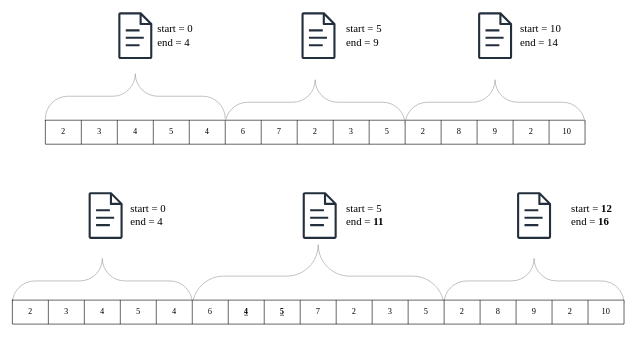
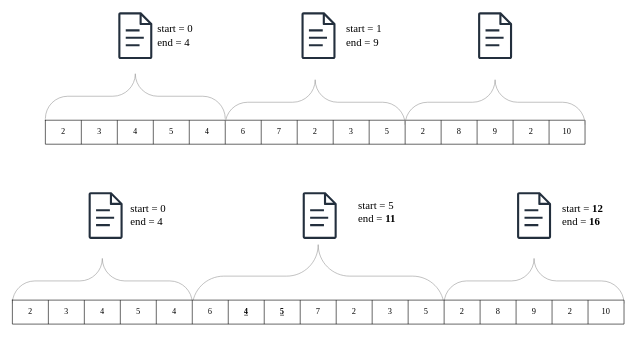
node "start = 5end = 9": label "start = 5end = 9" -> "start = 1end = 9"
node "start = 10end = 14": removed
node "start = 5end = 11": moved (372, 216) -> (384, 213)
node "start = 12end = 16": moved (597, 216) -> (588, 216)
